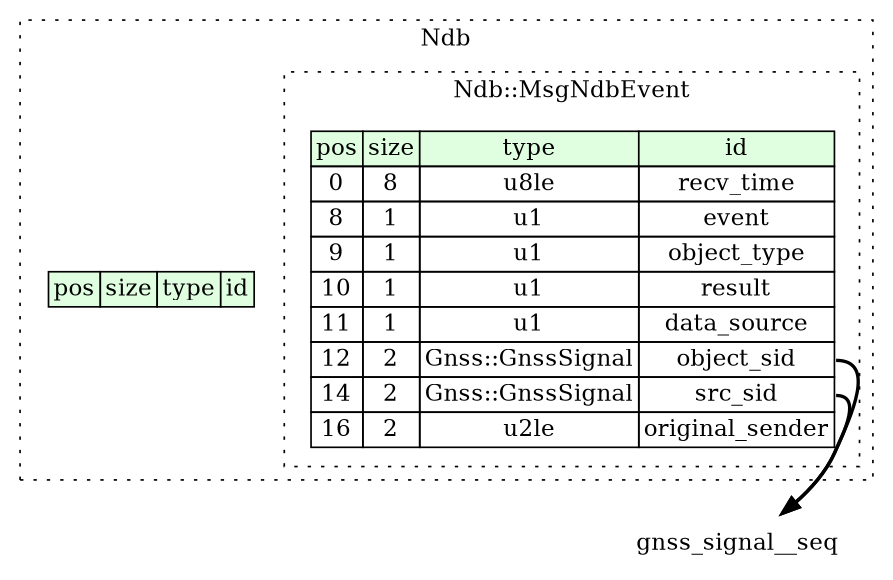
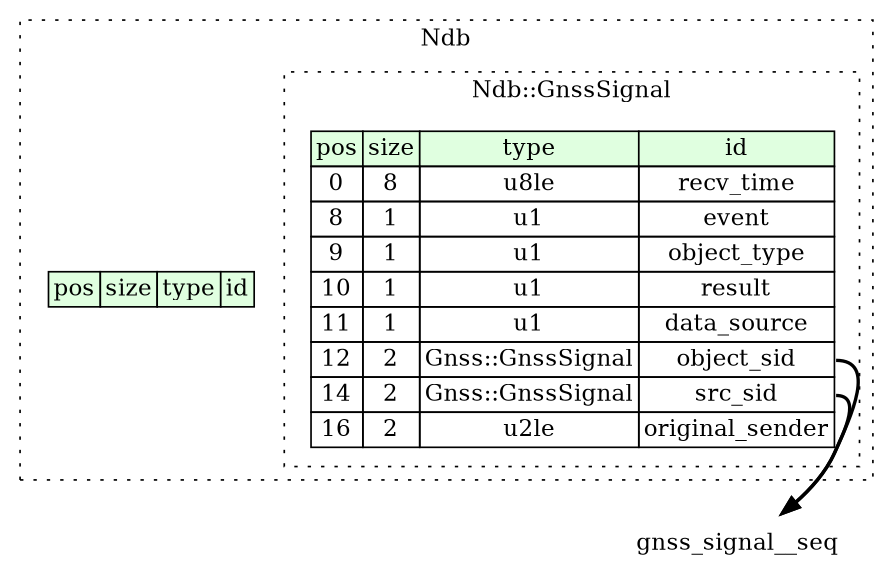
cluster "Ndb::MsgNdbEvent": label "Ndb::MsgNdbEvent" -> "Ndb::GnssSignal"
